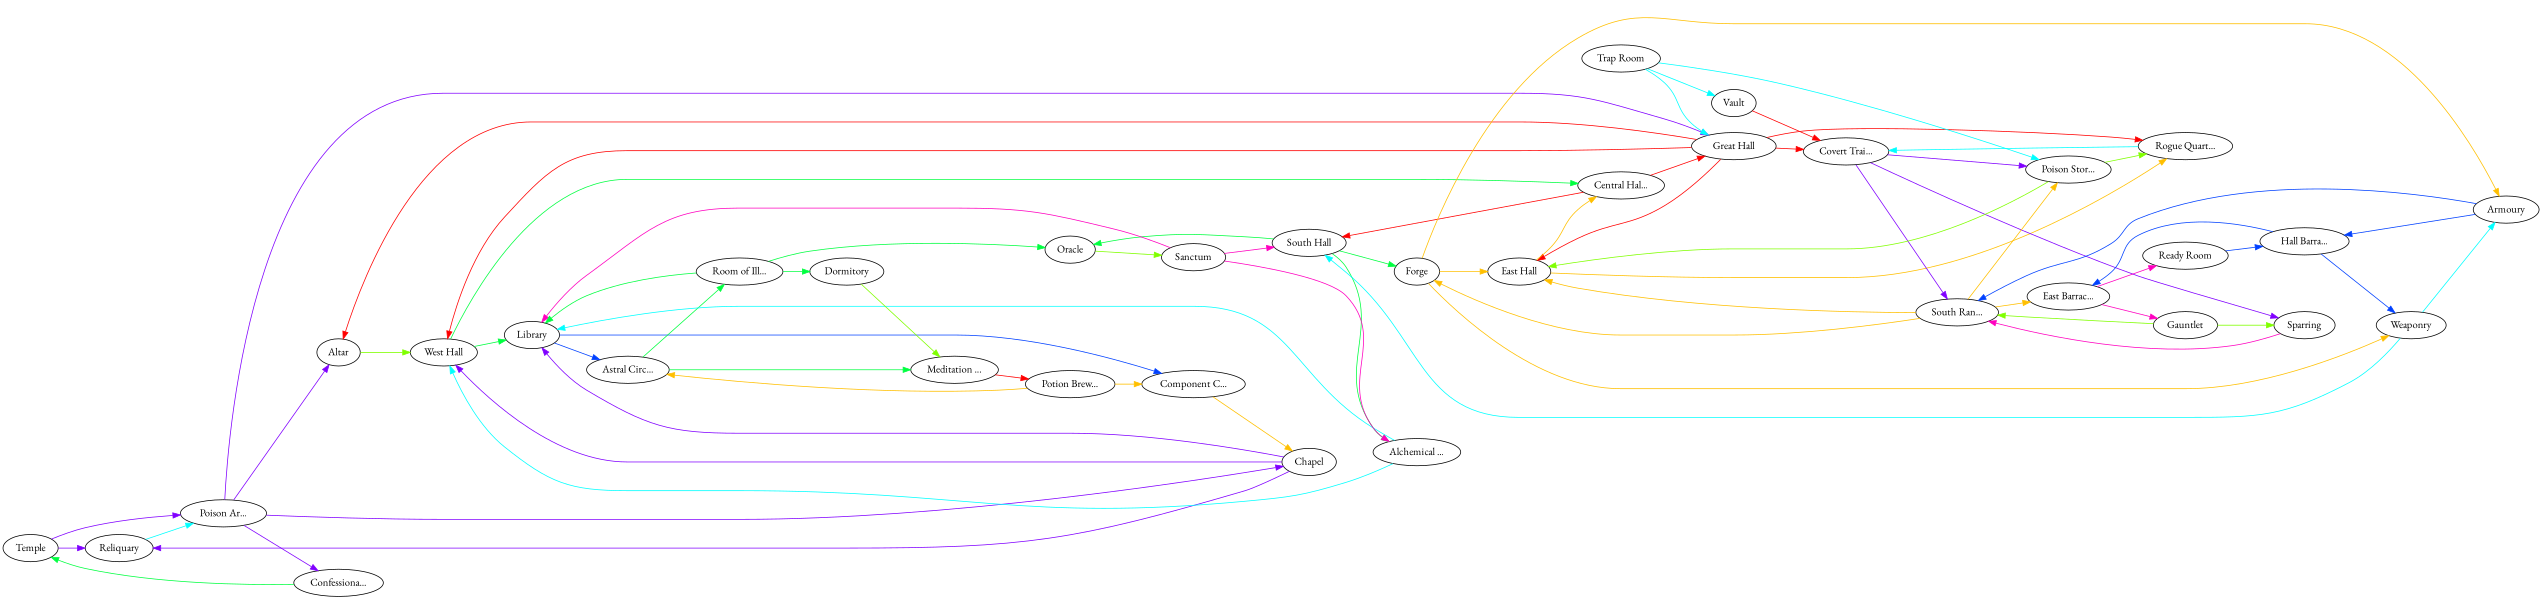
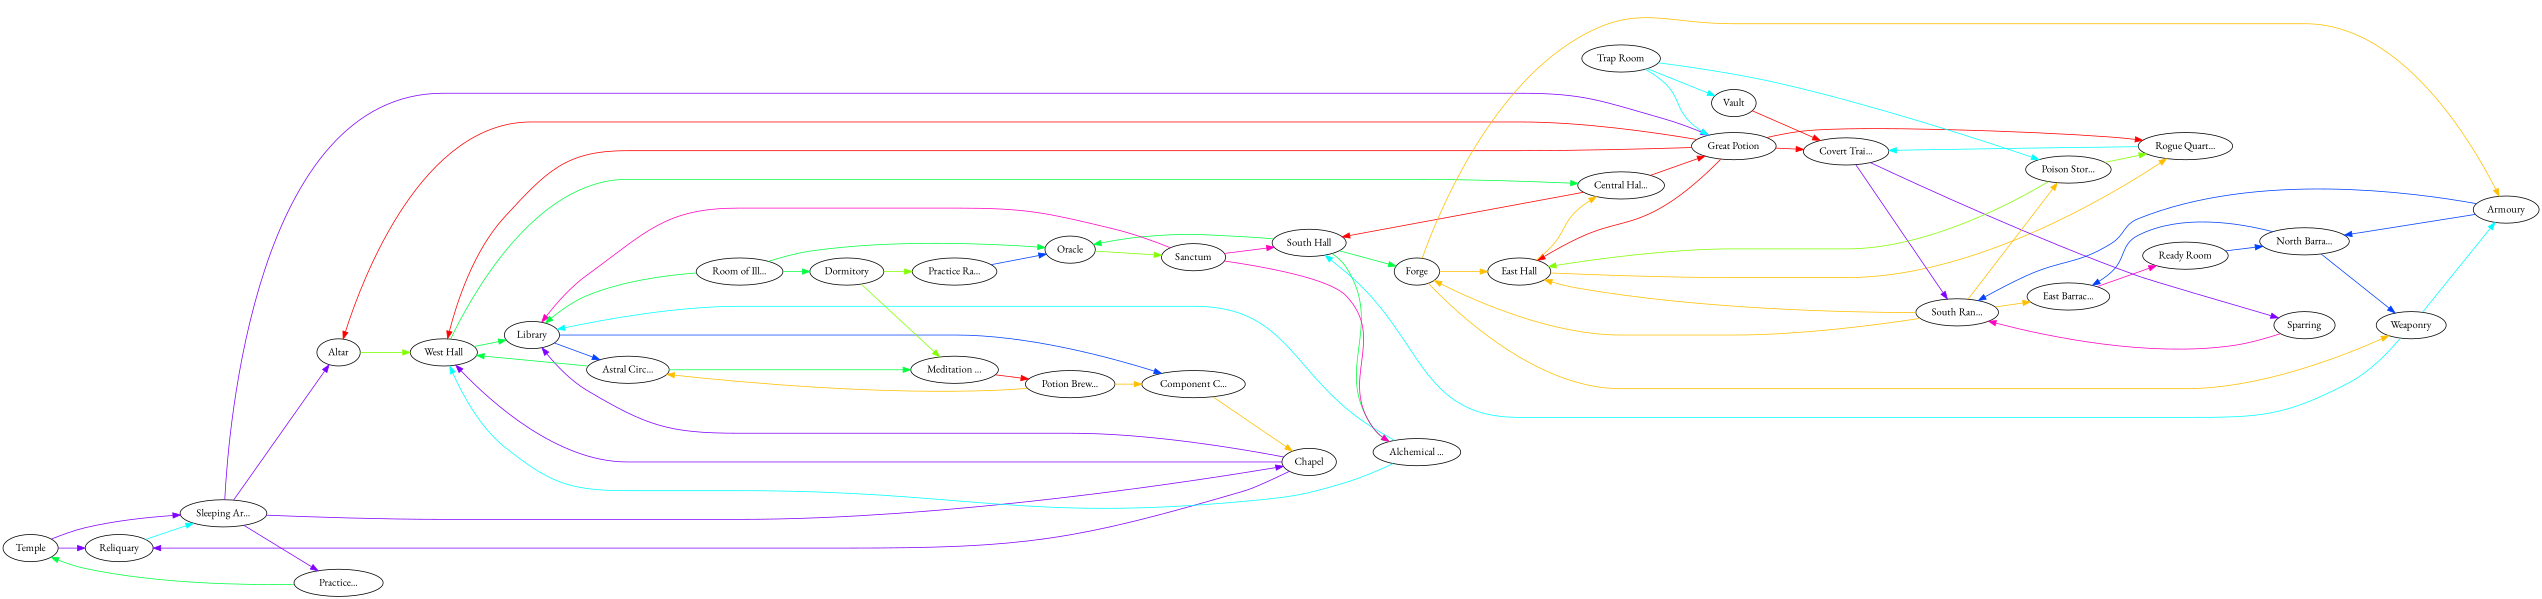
node "Great Hall": label "Great Hall" -> "Great Potion"
edge "Covert Trai..." -- "Poison Stor...": removed
node "Hall Barra...": label "Hall Barra..." -> "North Barra..."
node "Practice Ra...": added
edge "Room of Ill..." -- "Astral Circ...": now "West Hall" -- "Astral Circ..."
node "Gauntlet": removed
node "Poison Ar...": label "Poison Ar..." -> "Sleeping Ar..."
node "Confessiona...": label "Confessiona..." -> "Practice..."
